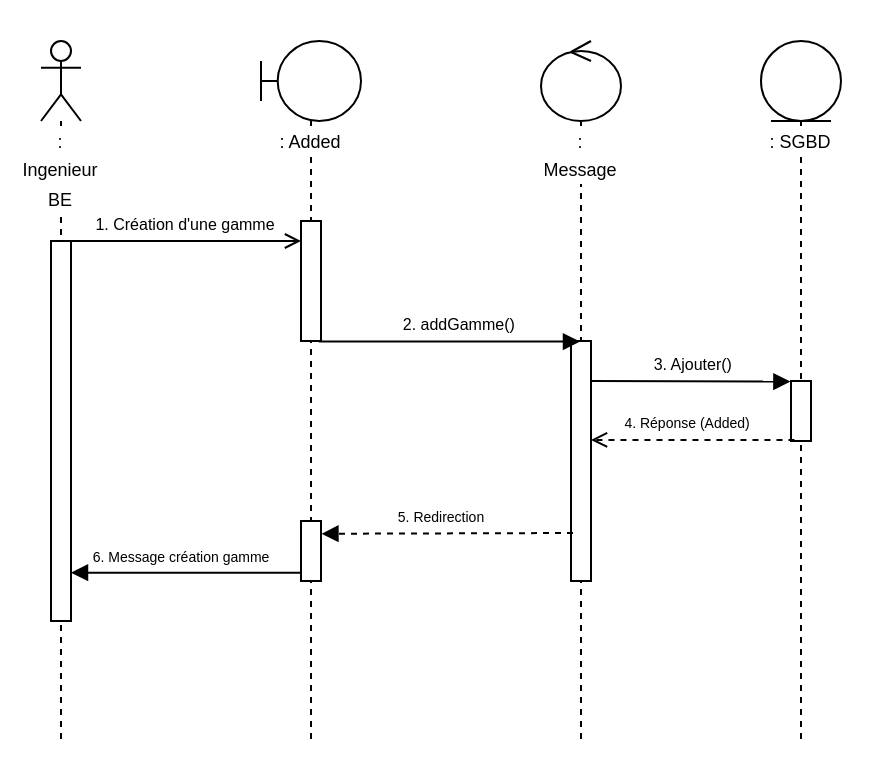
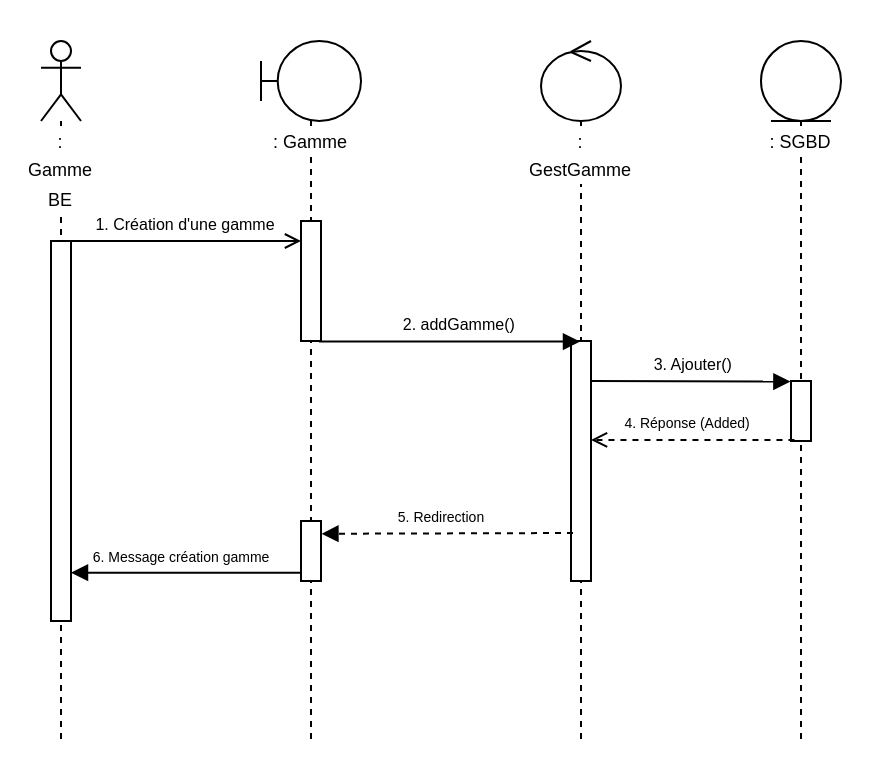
node ": Added": label ": Added" -> ": Gamme"
node ": Message": label ": Message" -> ": GestGamme"
node ": Ingenieur BE": label ": Ingenieur BE" -> ": Gamme BE"
